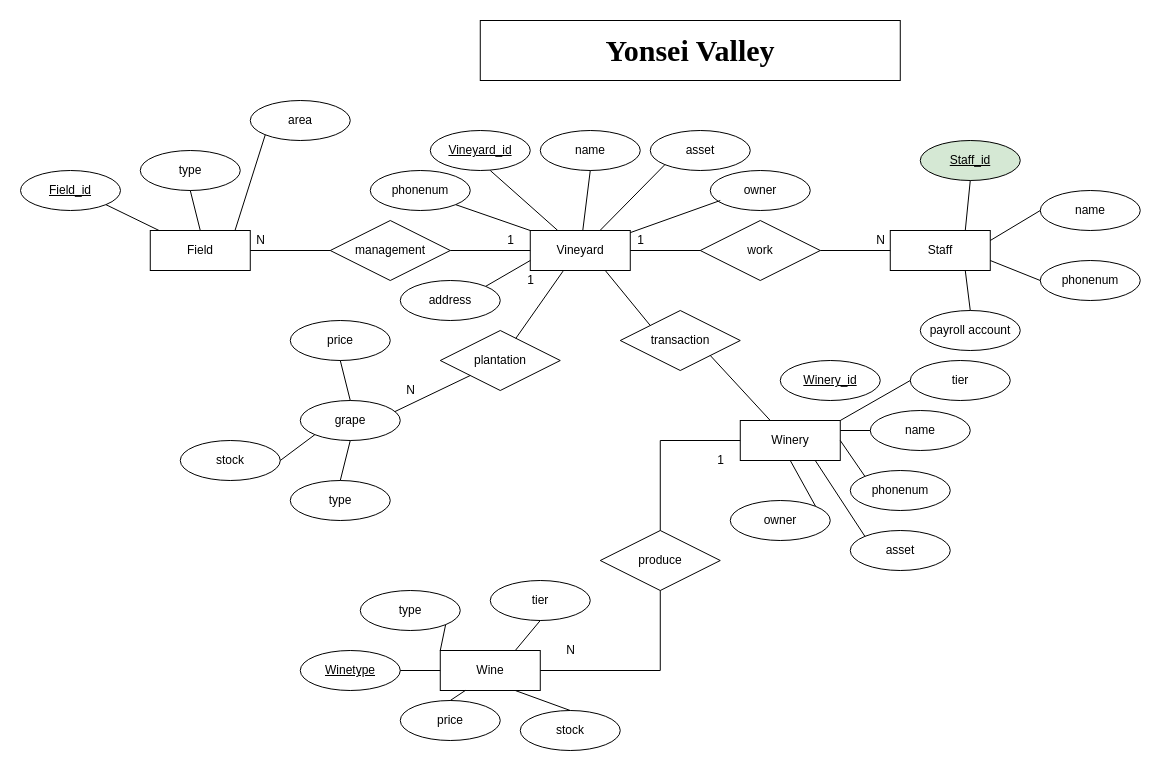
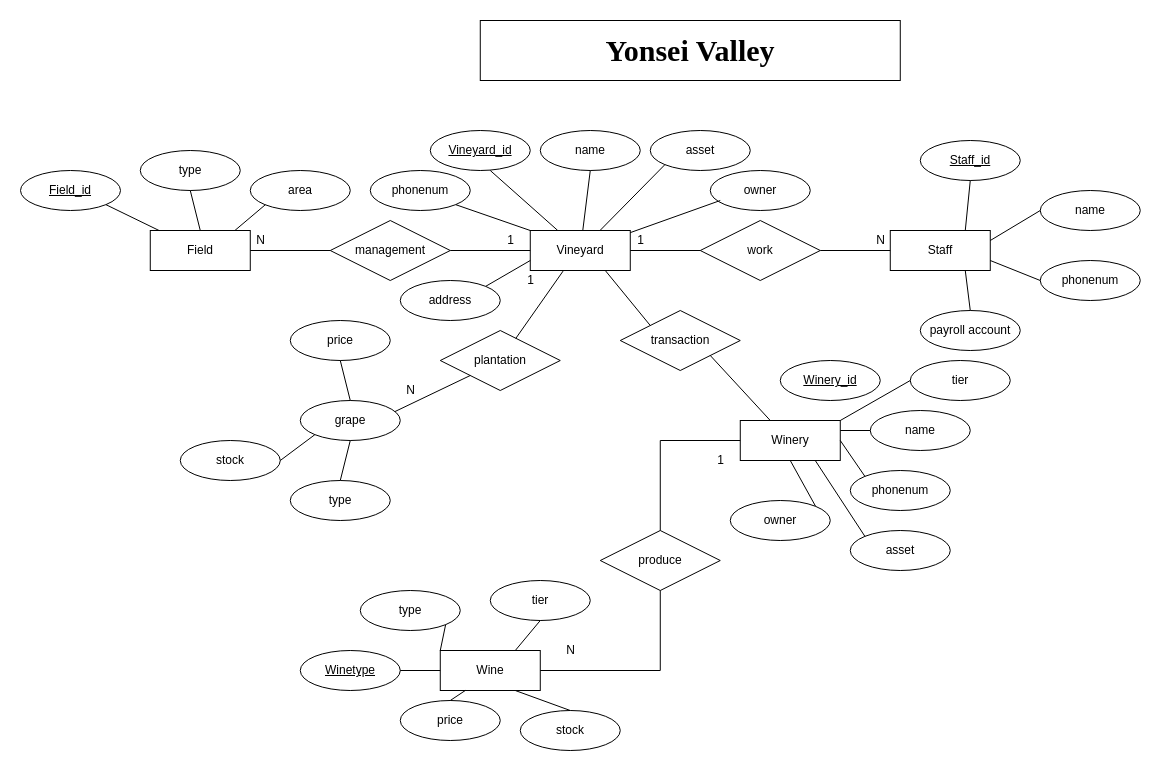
node "area": moved (300, 121) -> (300, 191)
node "Staff_id": fillcolor #d5e8d4 -> #ffffff
